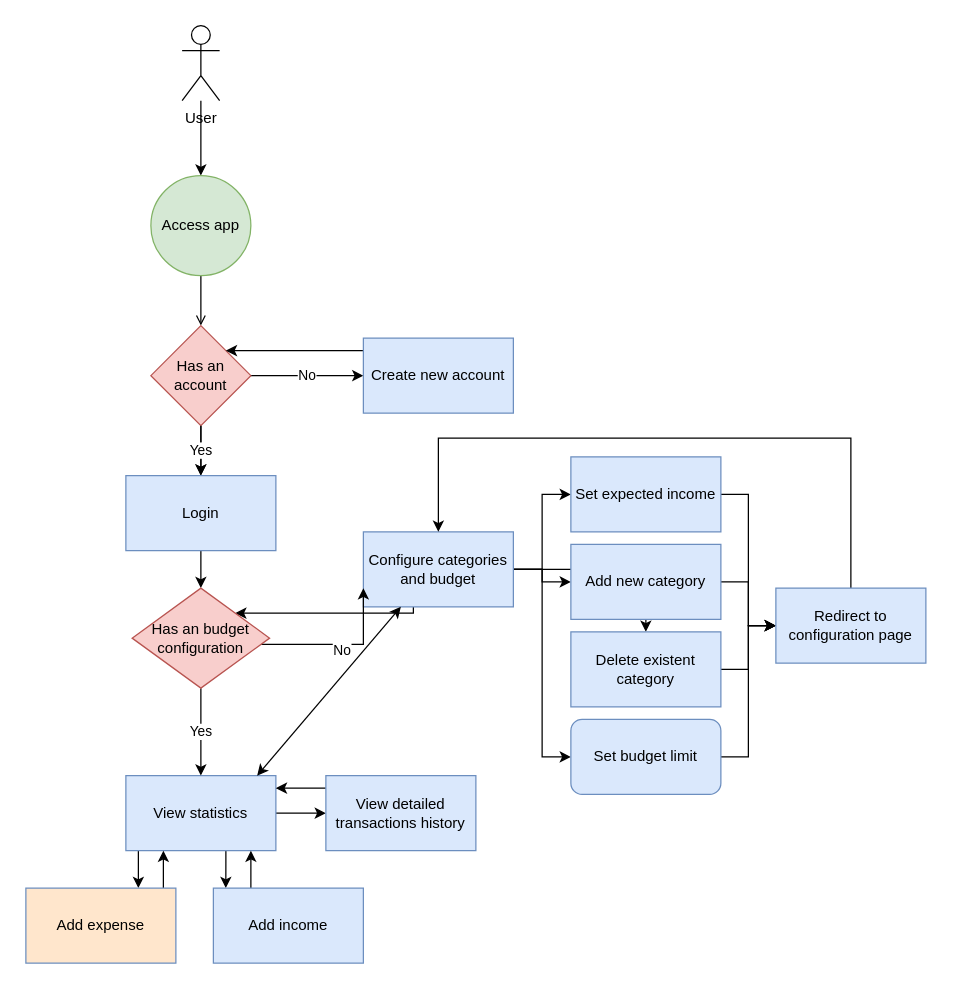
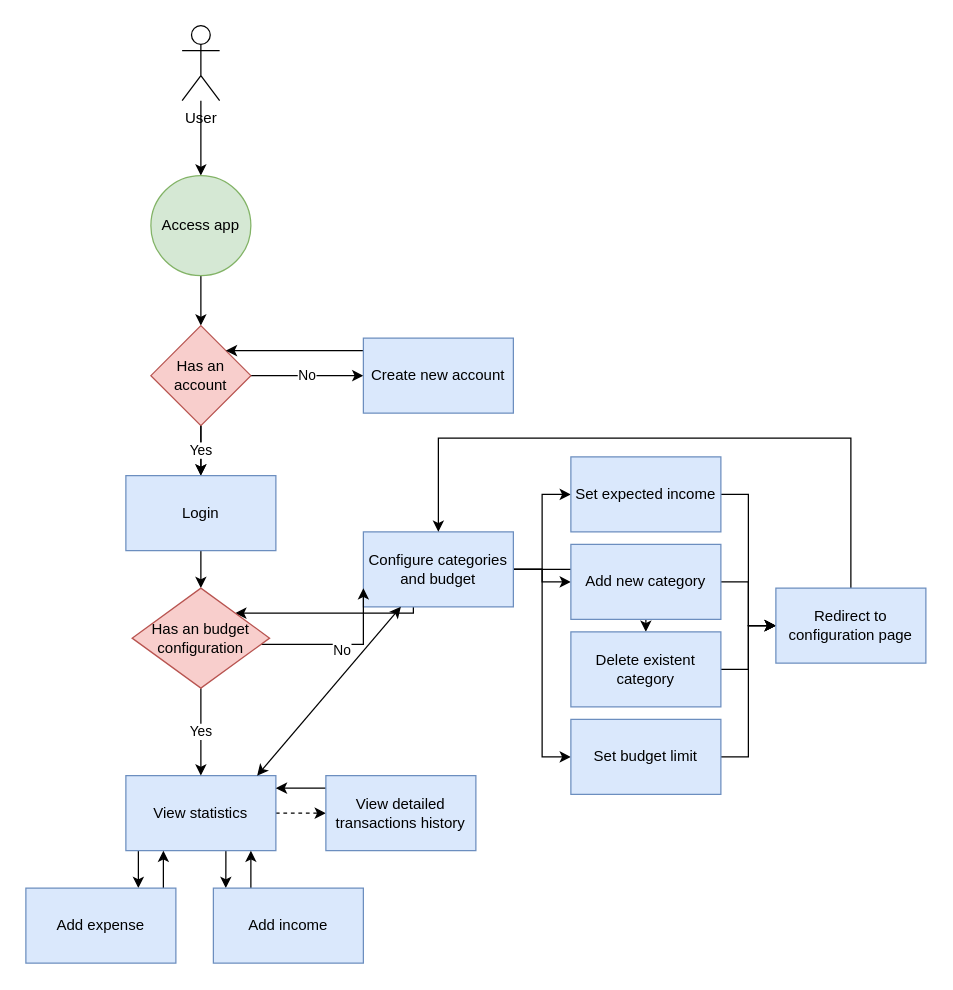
edge "Access app" -> "Has an account": arrowhead open -> classic
node "Set budget limit": shape rounded rectangle -> rectangle
edge "View statistics" -> "View detailed transactions history": style solid -> dashed
node "Add expense": fillcolor #ffe6cc -> #dae8fc
